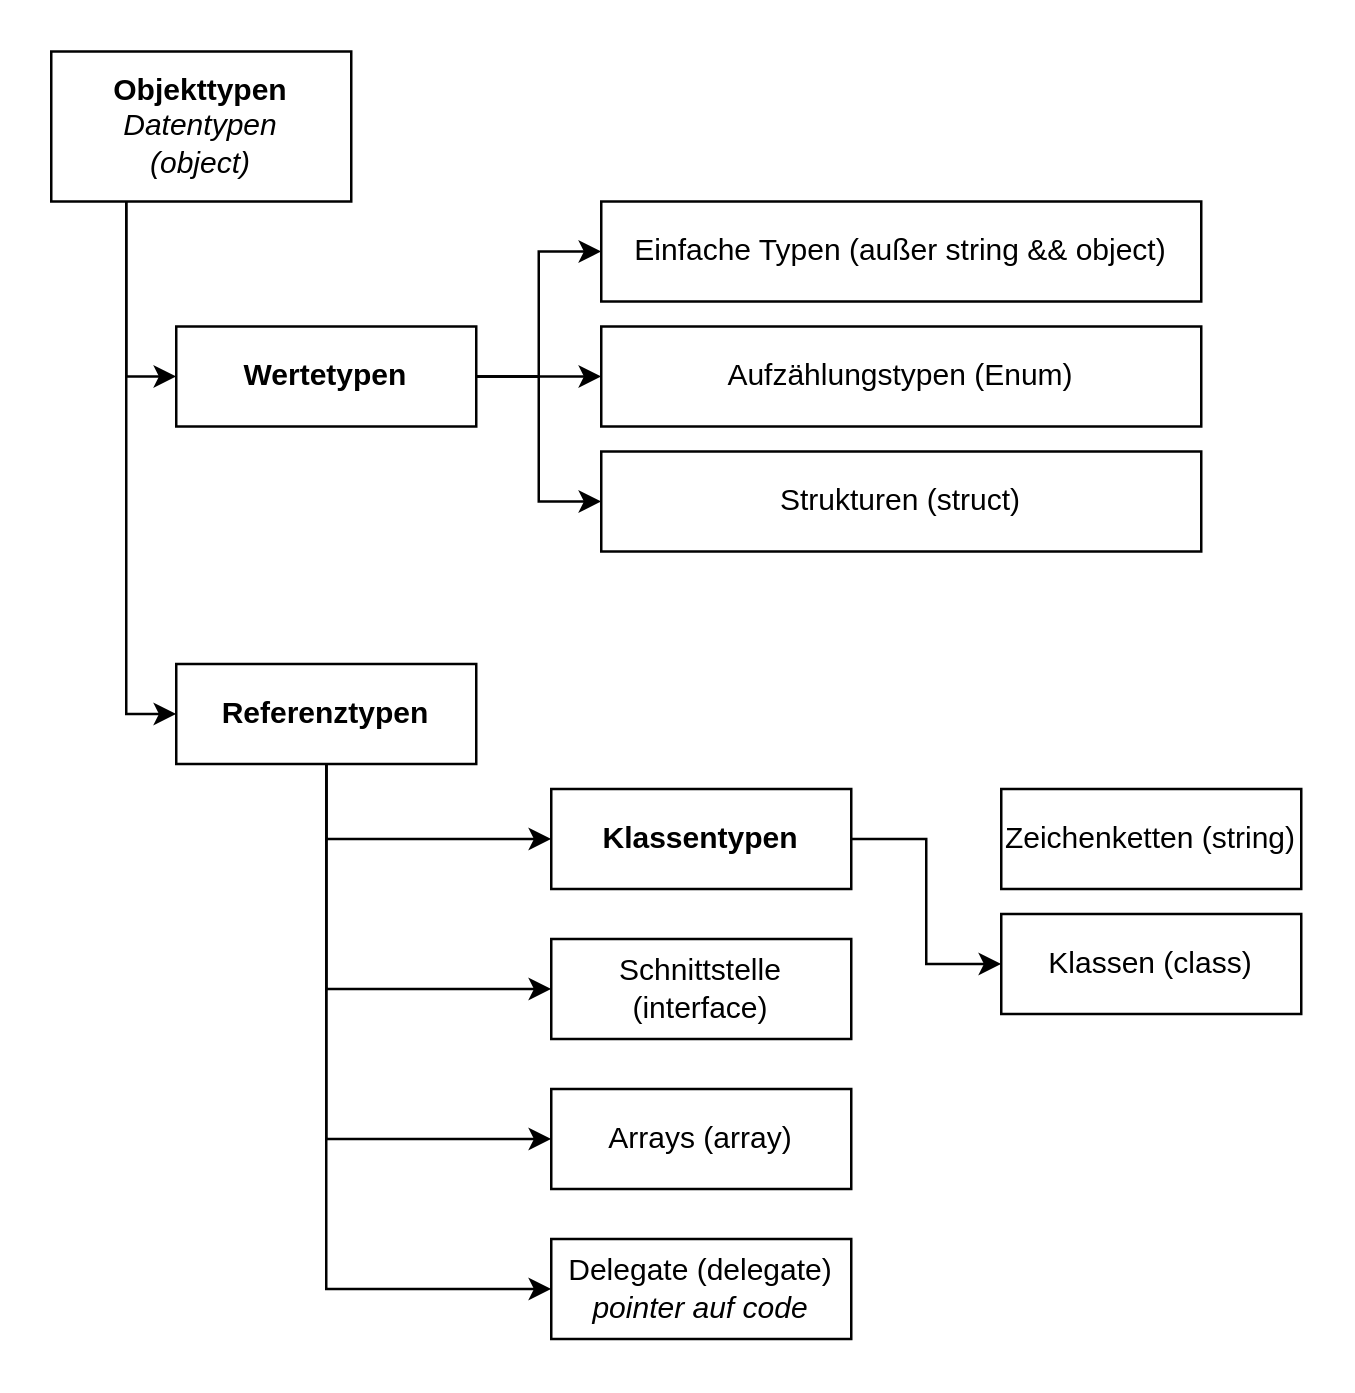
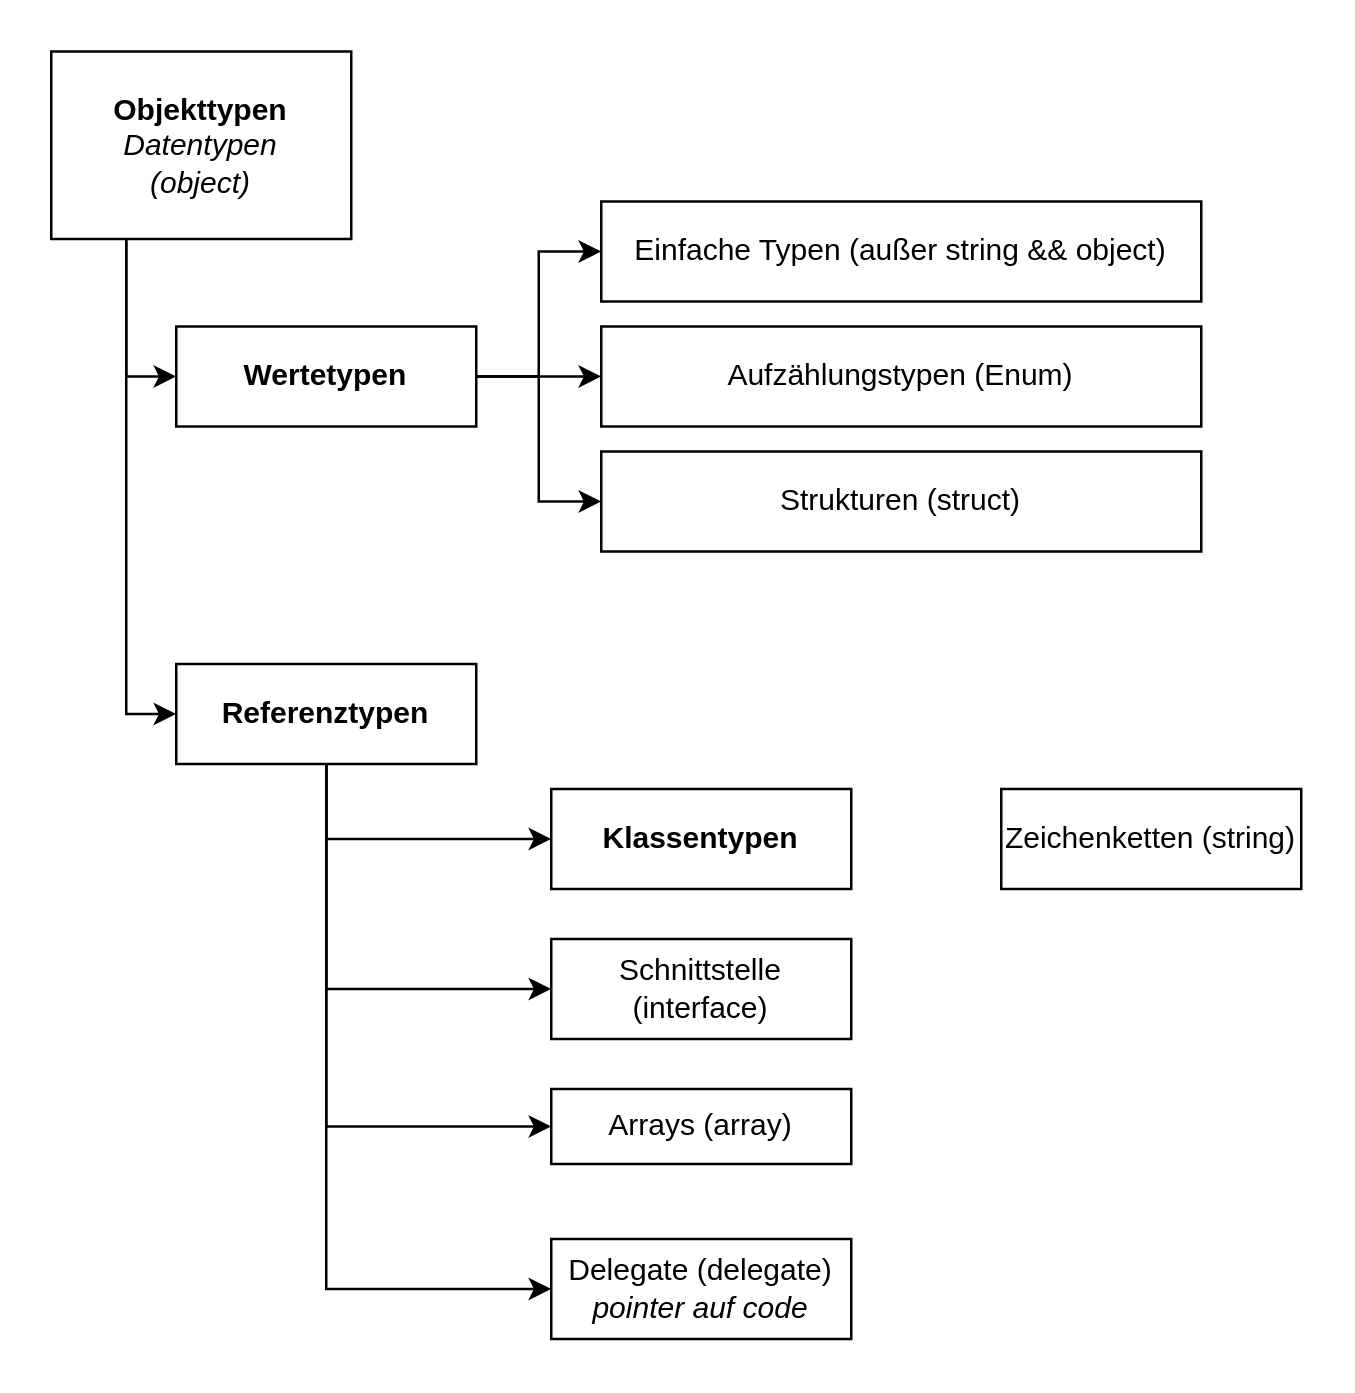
node "Objekttypen Datentypen (object)": size 300x150 -> 300x188
edge "Klassentypen" -> "Klassen (class)": removed
node "Klassen (class)": removed
node "Arrays (array)": size 300x100 -> 300x75
